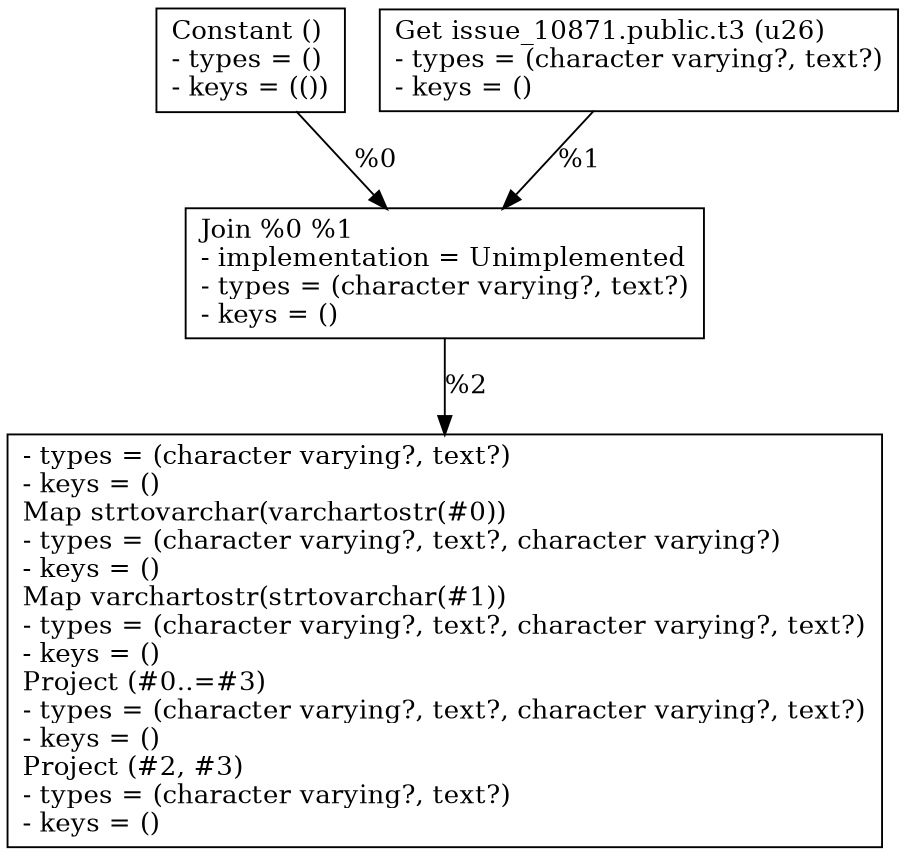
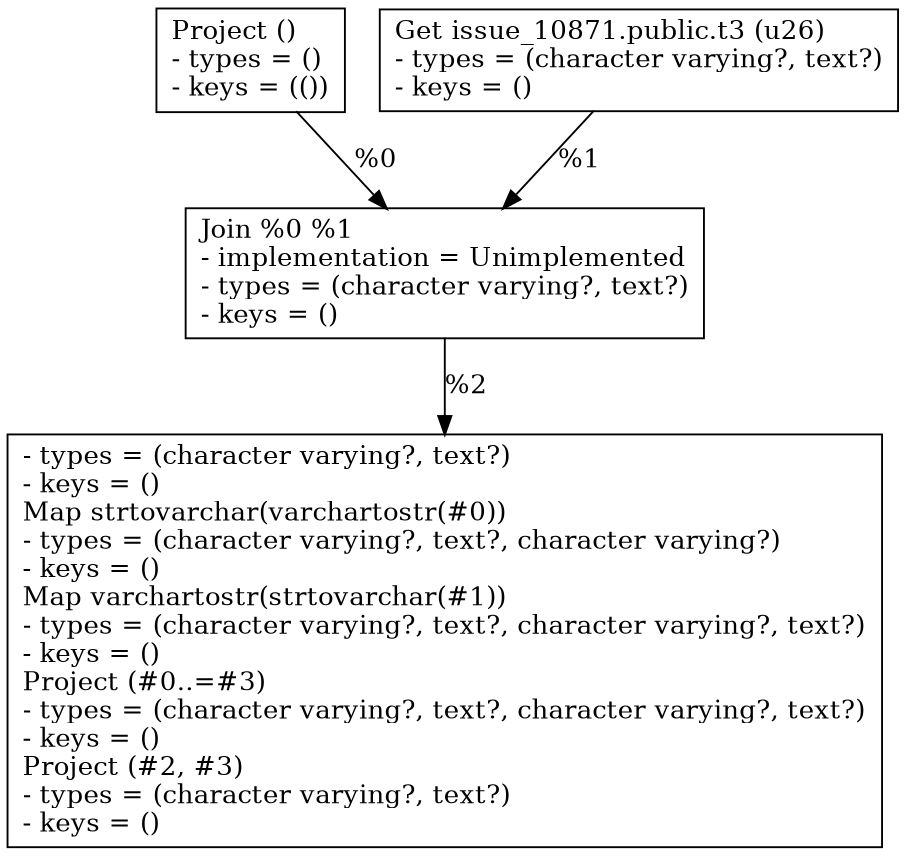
node "Constant () - types = () - keys = (())": label "Constant () - types = () - keys = (())" -> "Project () - types = () - keys = (())"
